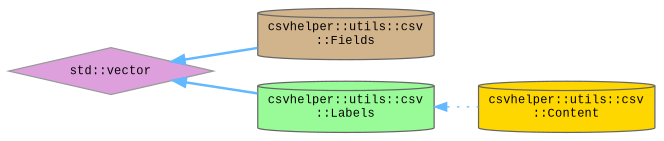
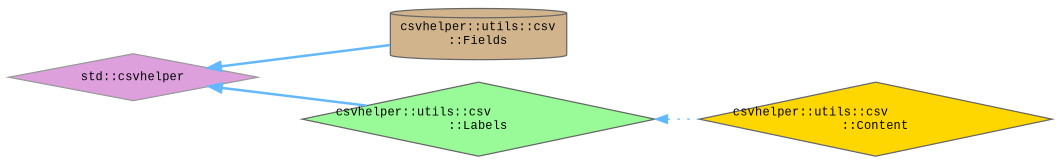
node "std::vector": label "std::vector" -> "std::csvhelper"
node "csvhelper::utils::csv ::Labels": shape cylinder -> diamond
node "csvhelper::utils::csv ::Content": shape cylinder -> diamond
